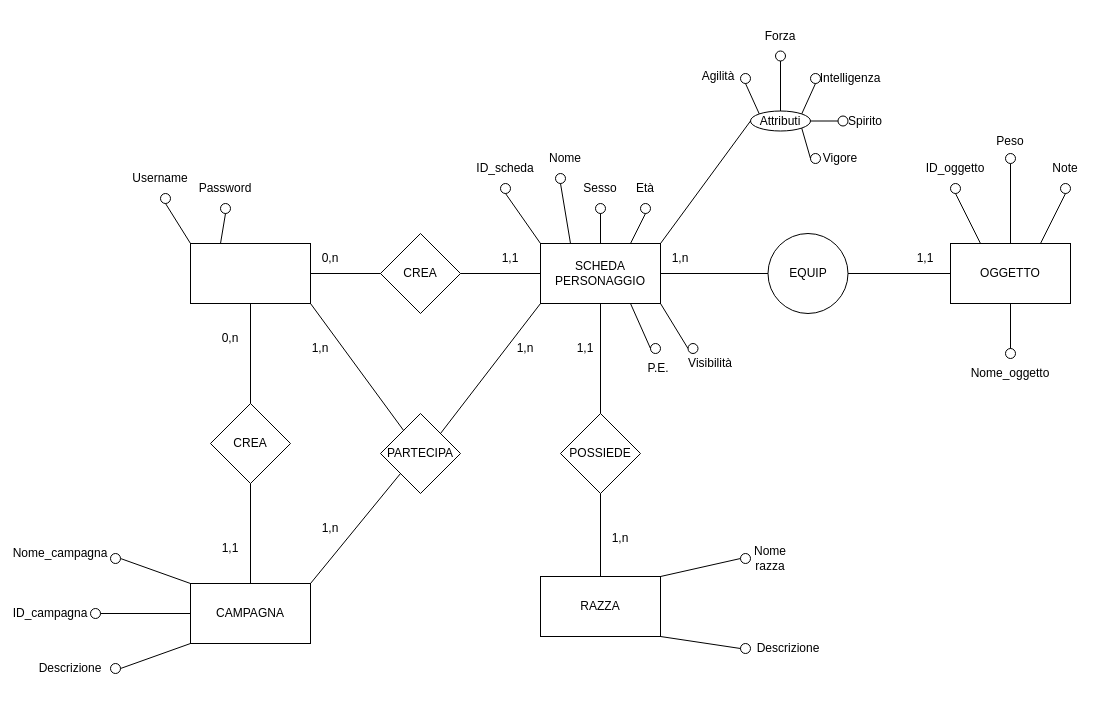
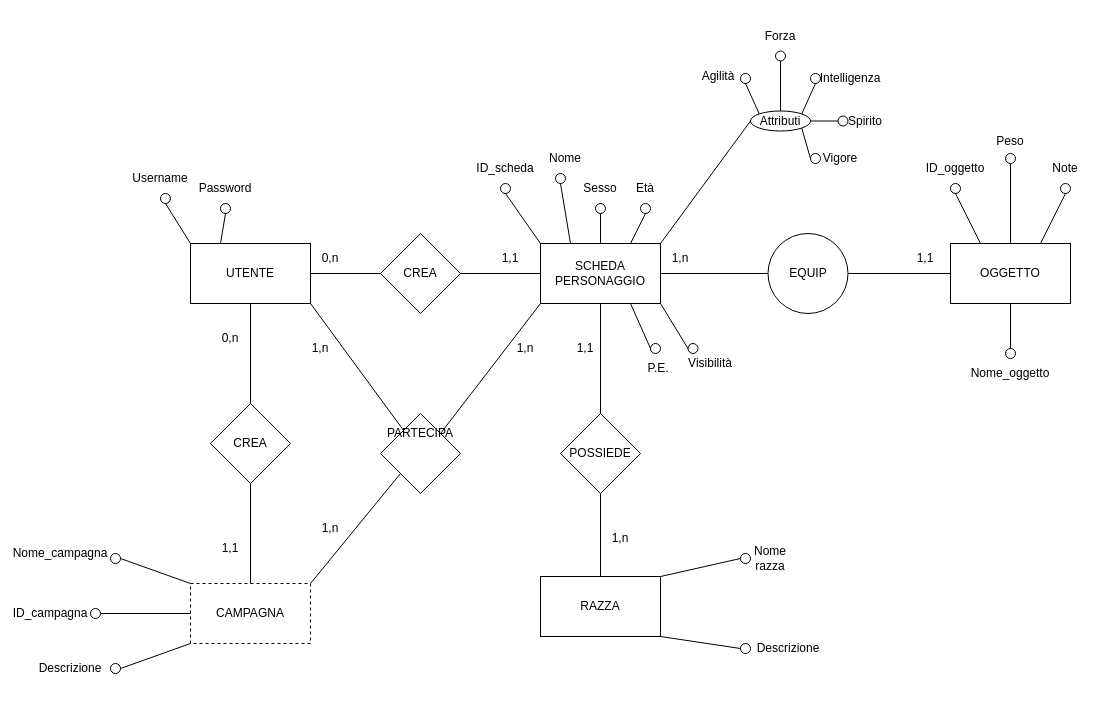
node "UTENTE": added
node "PARTECIPA": moved (421, 454) -> (421, 434)
node "CAMPAGNA": style solid -> dashed
